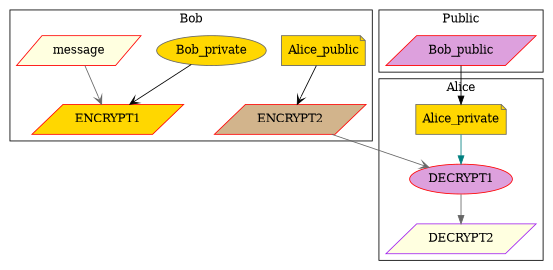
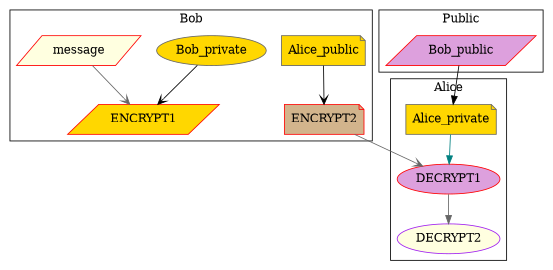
node "ENCRYPT2": shape parallelogram -> note
node "DECRYPT2": shape parallelogram -> ellipse
